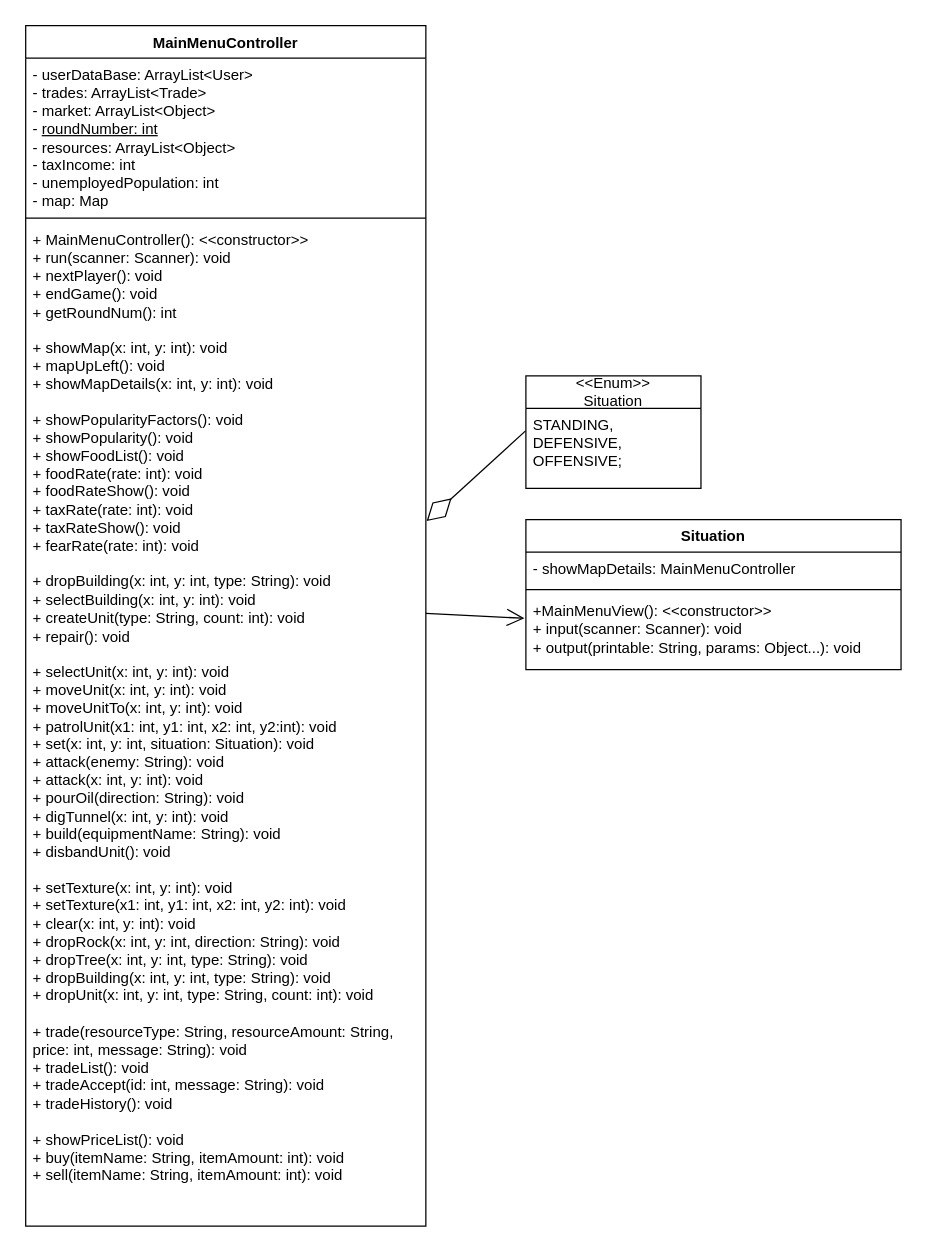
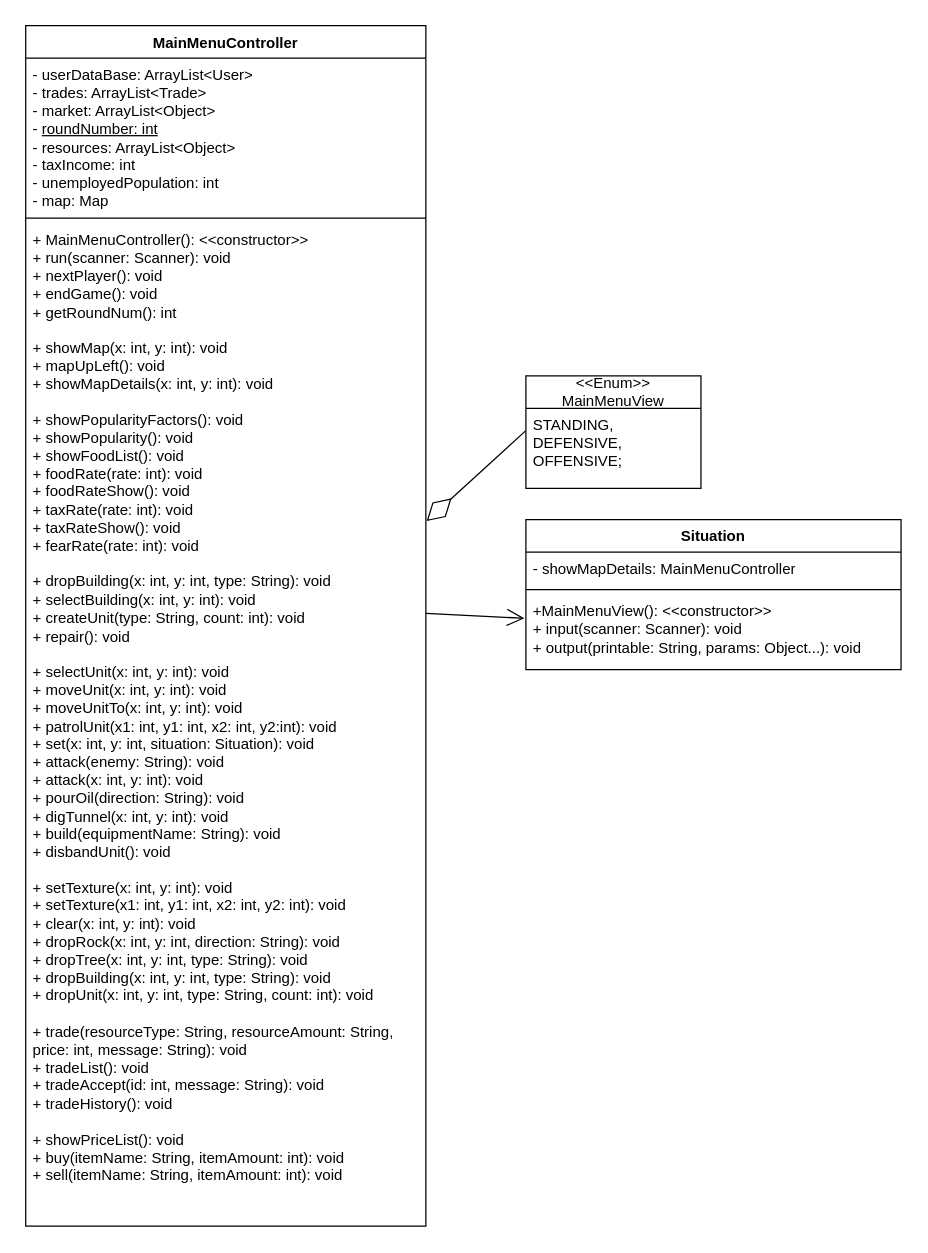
node "<<Enum>> Situation": label "<<Enum>> Situation" -> "<<Enum>> MainMenuView"
